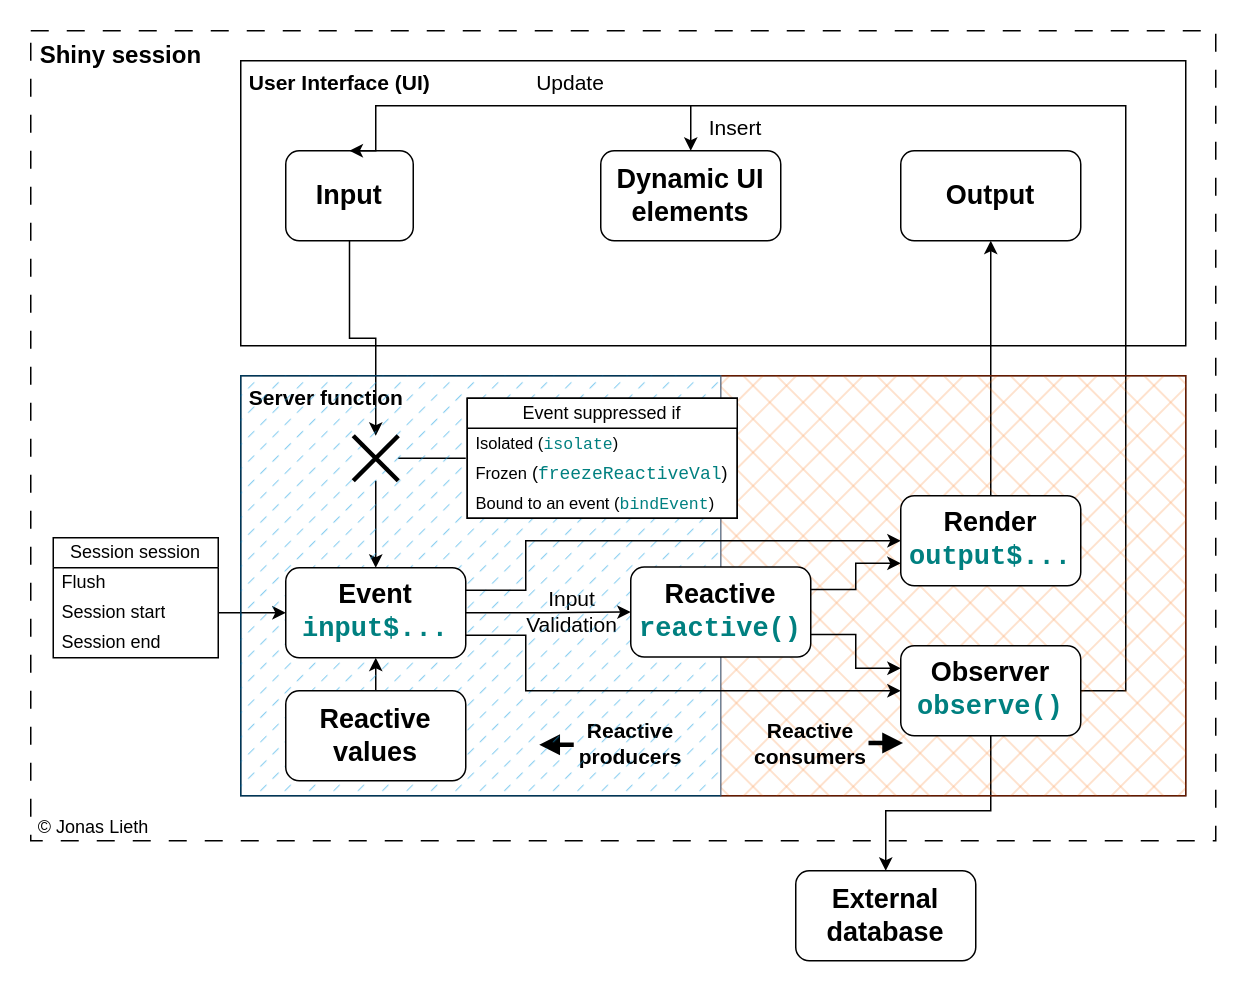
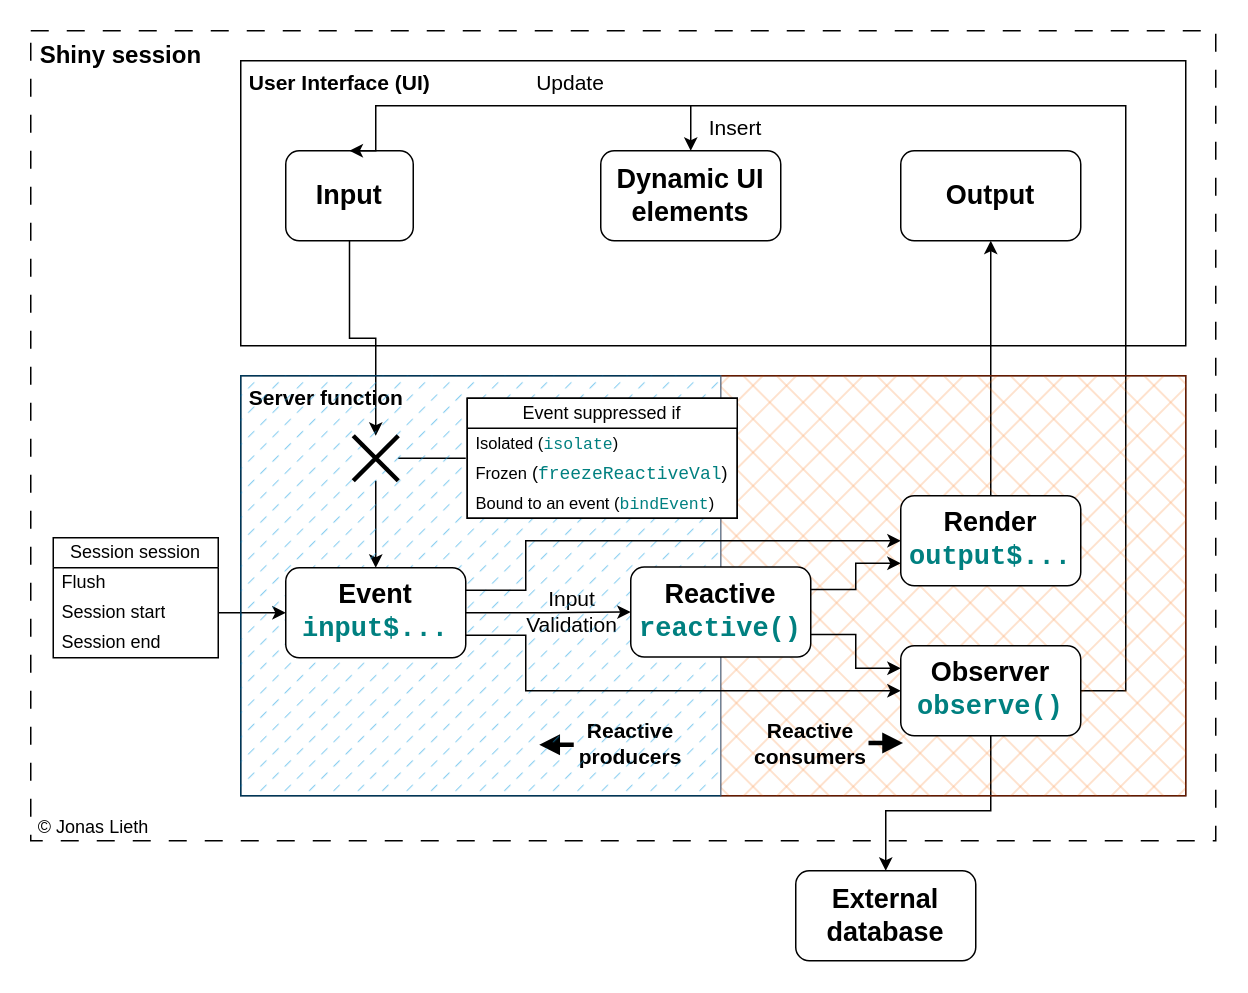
edge "Reactive values" -> "Event input$...": removed
node "Reactive values": removed
